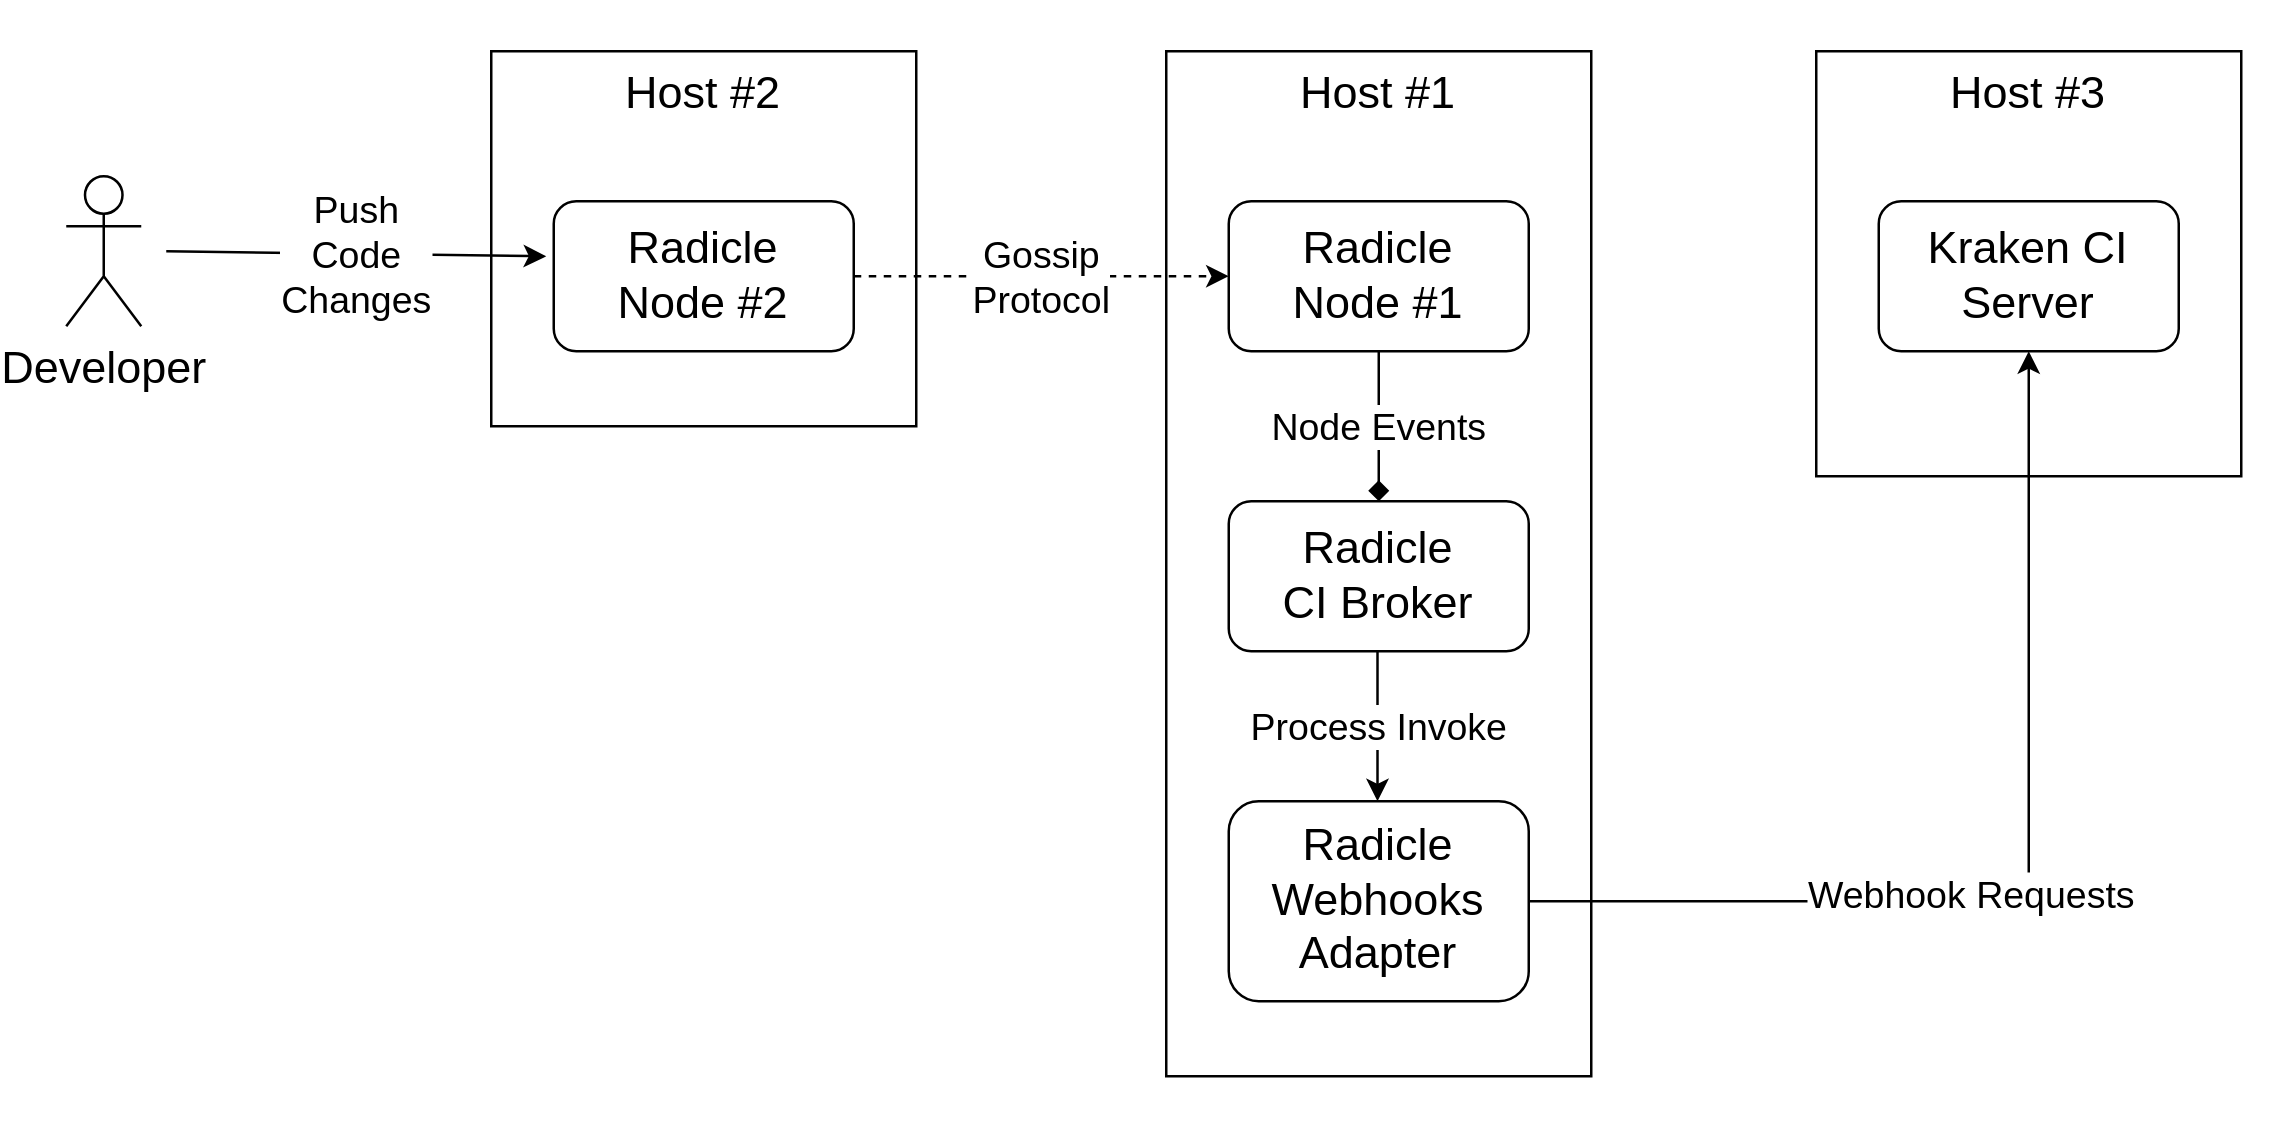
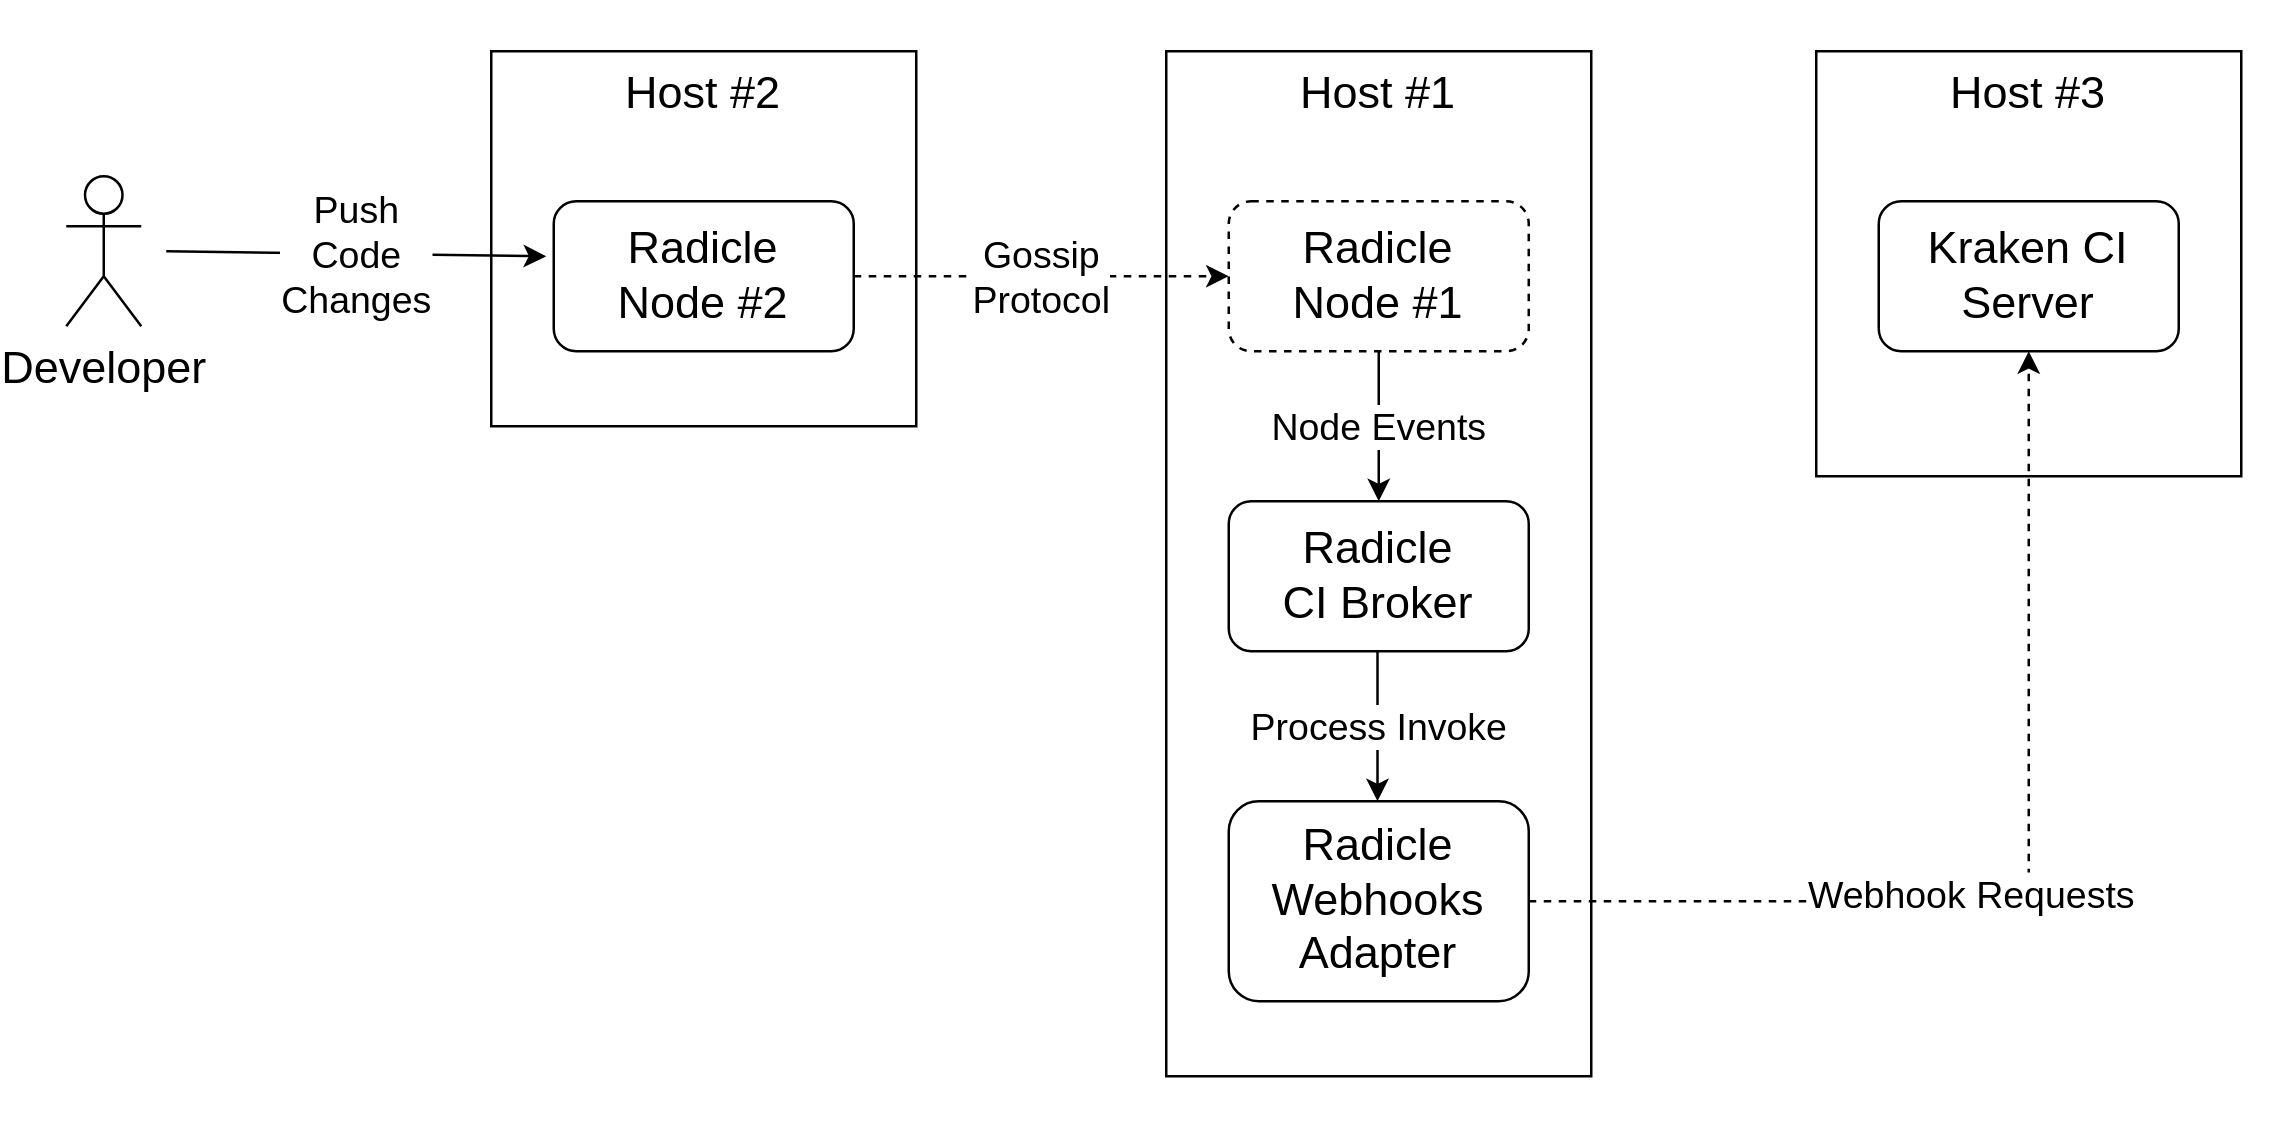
node "Radicle Node #1": style solid -> dashed
edge "Radicle Node #1" -> "Radicle CI Broker": arrowhead diamond -> classic
edge "Radicle Webhooks Adapter" -> "Kraken CI Server": style solid -> dashed
